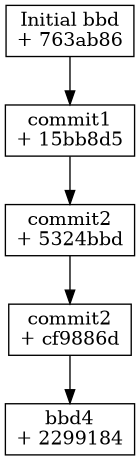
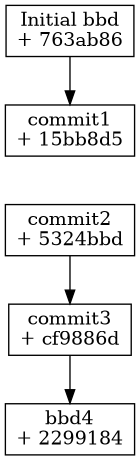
edge "commit1 + 15bb8d5" -> "commit2 + 5324bbd": removed
node "commit2 + cf9886d": label "commit2 + cf9886d" -> "commit3 + cf9886d"
